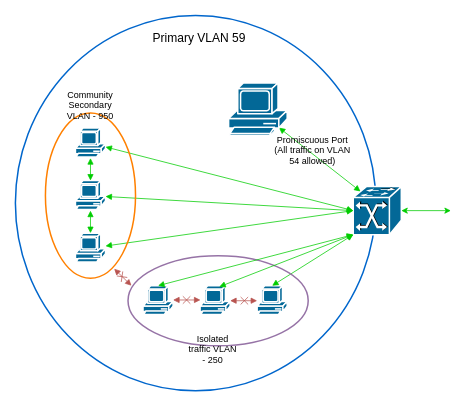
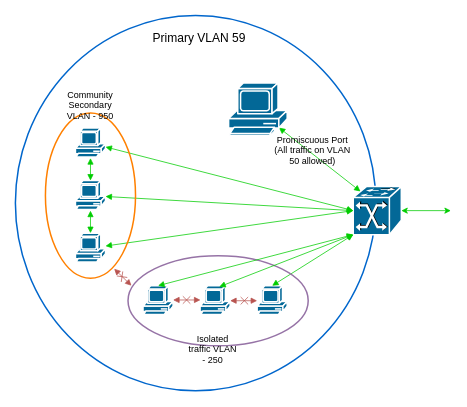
node "Promiscuous Port (All traffic on VLAN 54 allowed)": label "Promiscuous Port (All traffic on VLAN 54 allowed)" -> "Promiscuous Port (All traffic on VLAN 50 allowed)"
